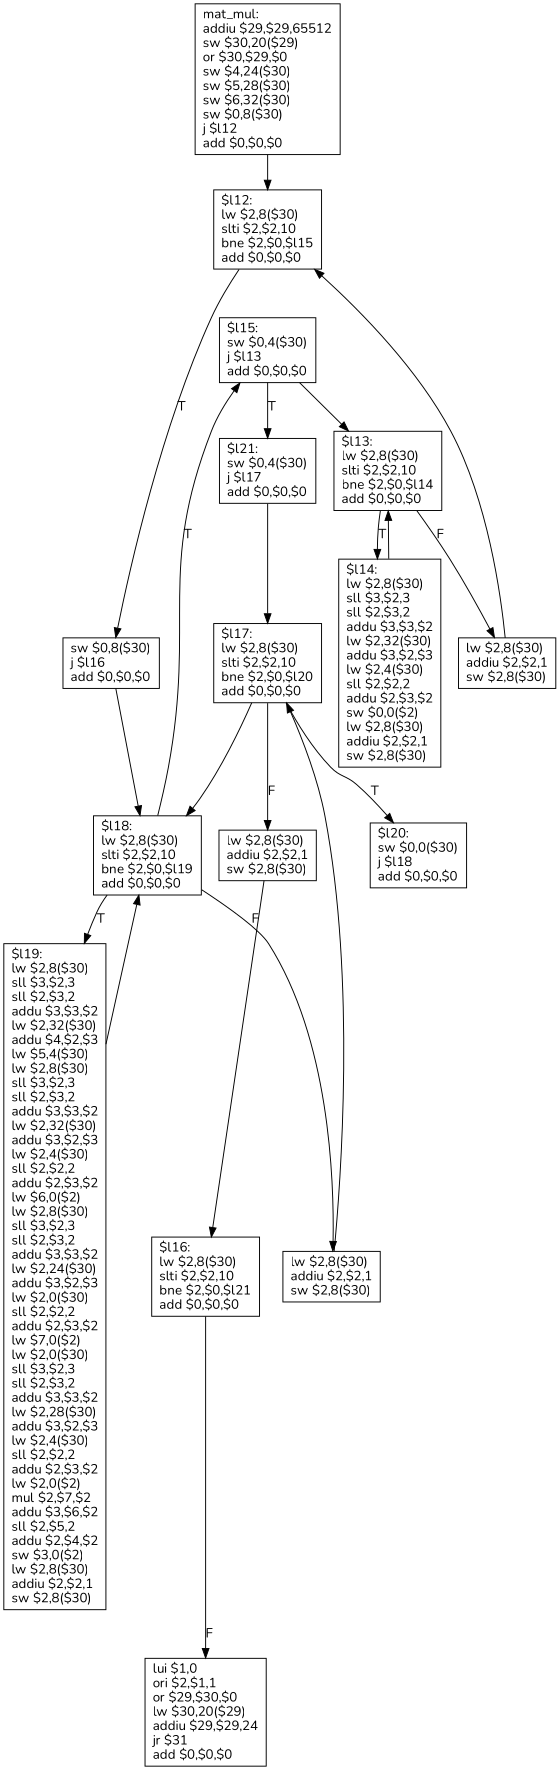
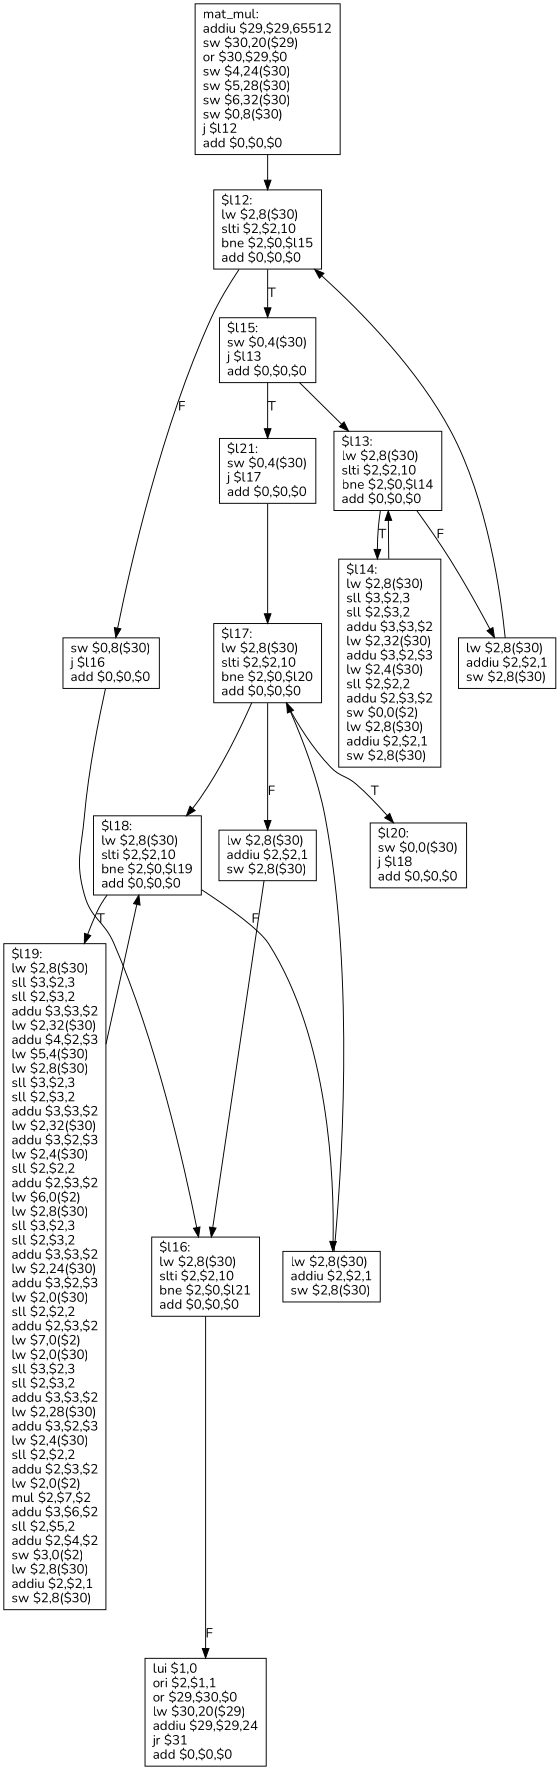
edge "$l12: lw $2,8($30) slti $2,$2,10 bne $2,$0,$l15 add $0,$0,$0" -> "sw $0,8($30) j $l16 add $0,$0,$0": label "T" -> "F"
edge "$l18: lw $2,8($30) slti $2,$2,10 bne $2,$0,$l19 add $0,$0,$0" -> "$l15: sw $0,4($30) j $l13 add $0,$0,$0": now "$l12: lw $2,8($30) slti $2,$2,10 bne $2,$0,$l15 add $0,$0,$0" -> "$l15: sw $0,4($30) j $l13 add $0,$0,$0"
edge "sw $0,8($30) j $l16 add $0,$0,$0" -> "$l18: lw $2,8($30) slti $2,$2,10 bne $2,$0,$l19 add $0,$0,$0": now "sw $0,8($30) j $l16 add $0,$0,$0" -> "$l16: lw $2,8($30) slti $2,$2,10 bne $2,$0,$l21 add $0,$0,$0"
